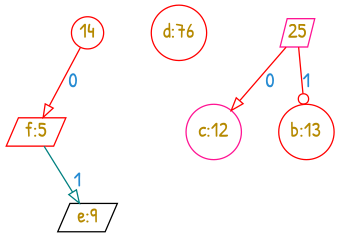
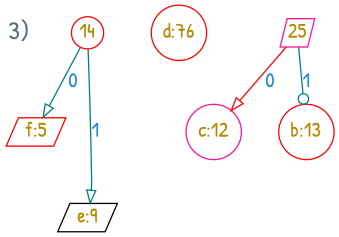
node "3)": added
edge "25" -> "b:13": color red -> teal
edge "14" -> "f:5": color red -> teal
edge "f:5" -> "e:9": now "14" -> "e:9"
